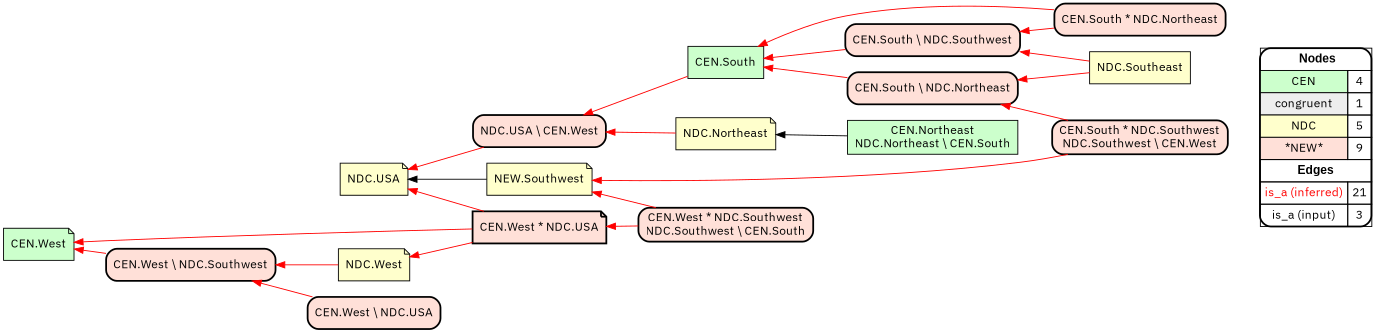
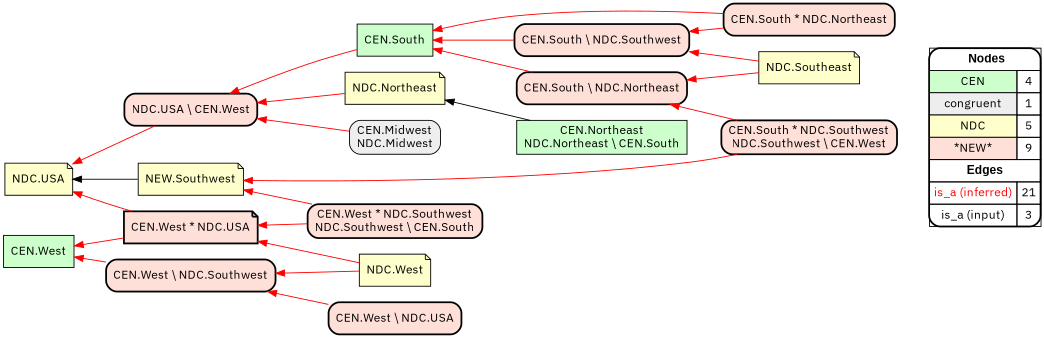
node "NDC.Southeast": shape box -> note
node "CEN.Midwest NDC.Midwest": added
node "CEN.West": shape note -> box
edge "CEN.West * NDC.USA" -> "NDC.West": reversed
